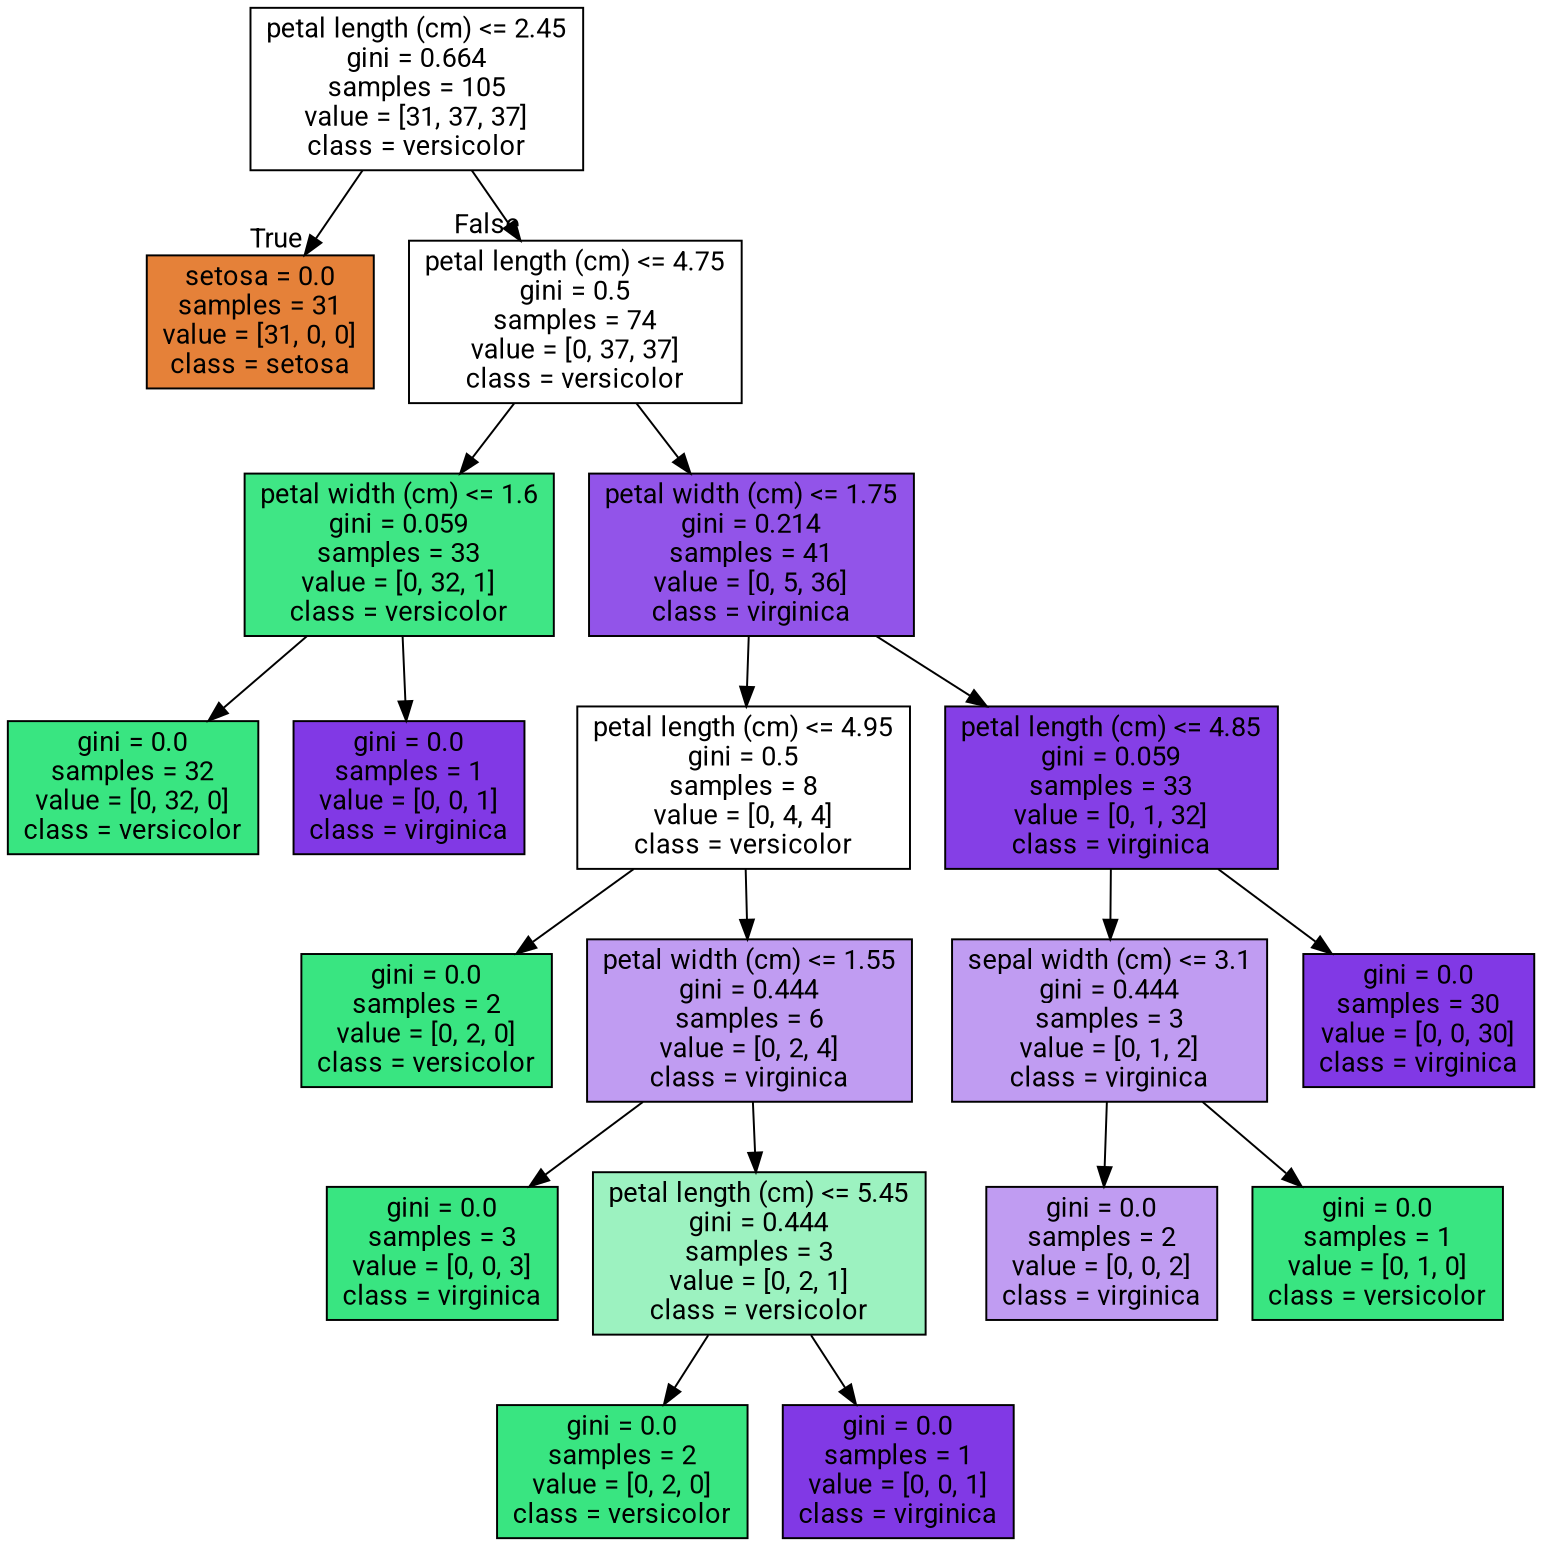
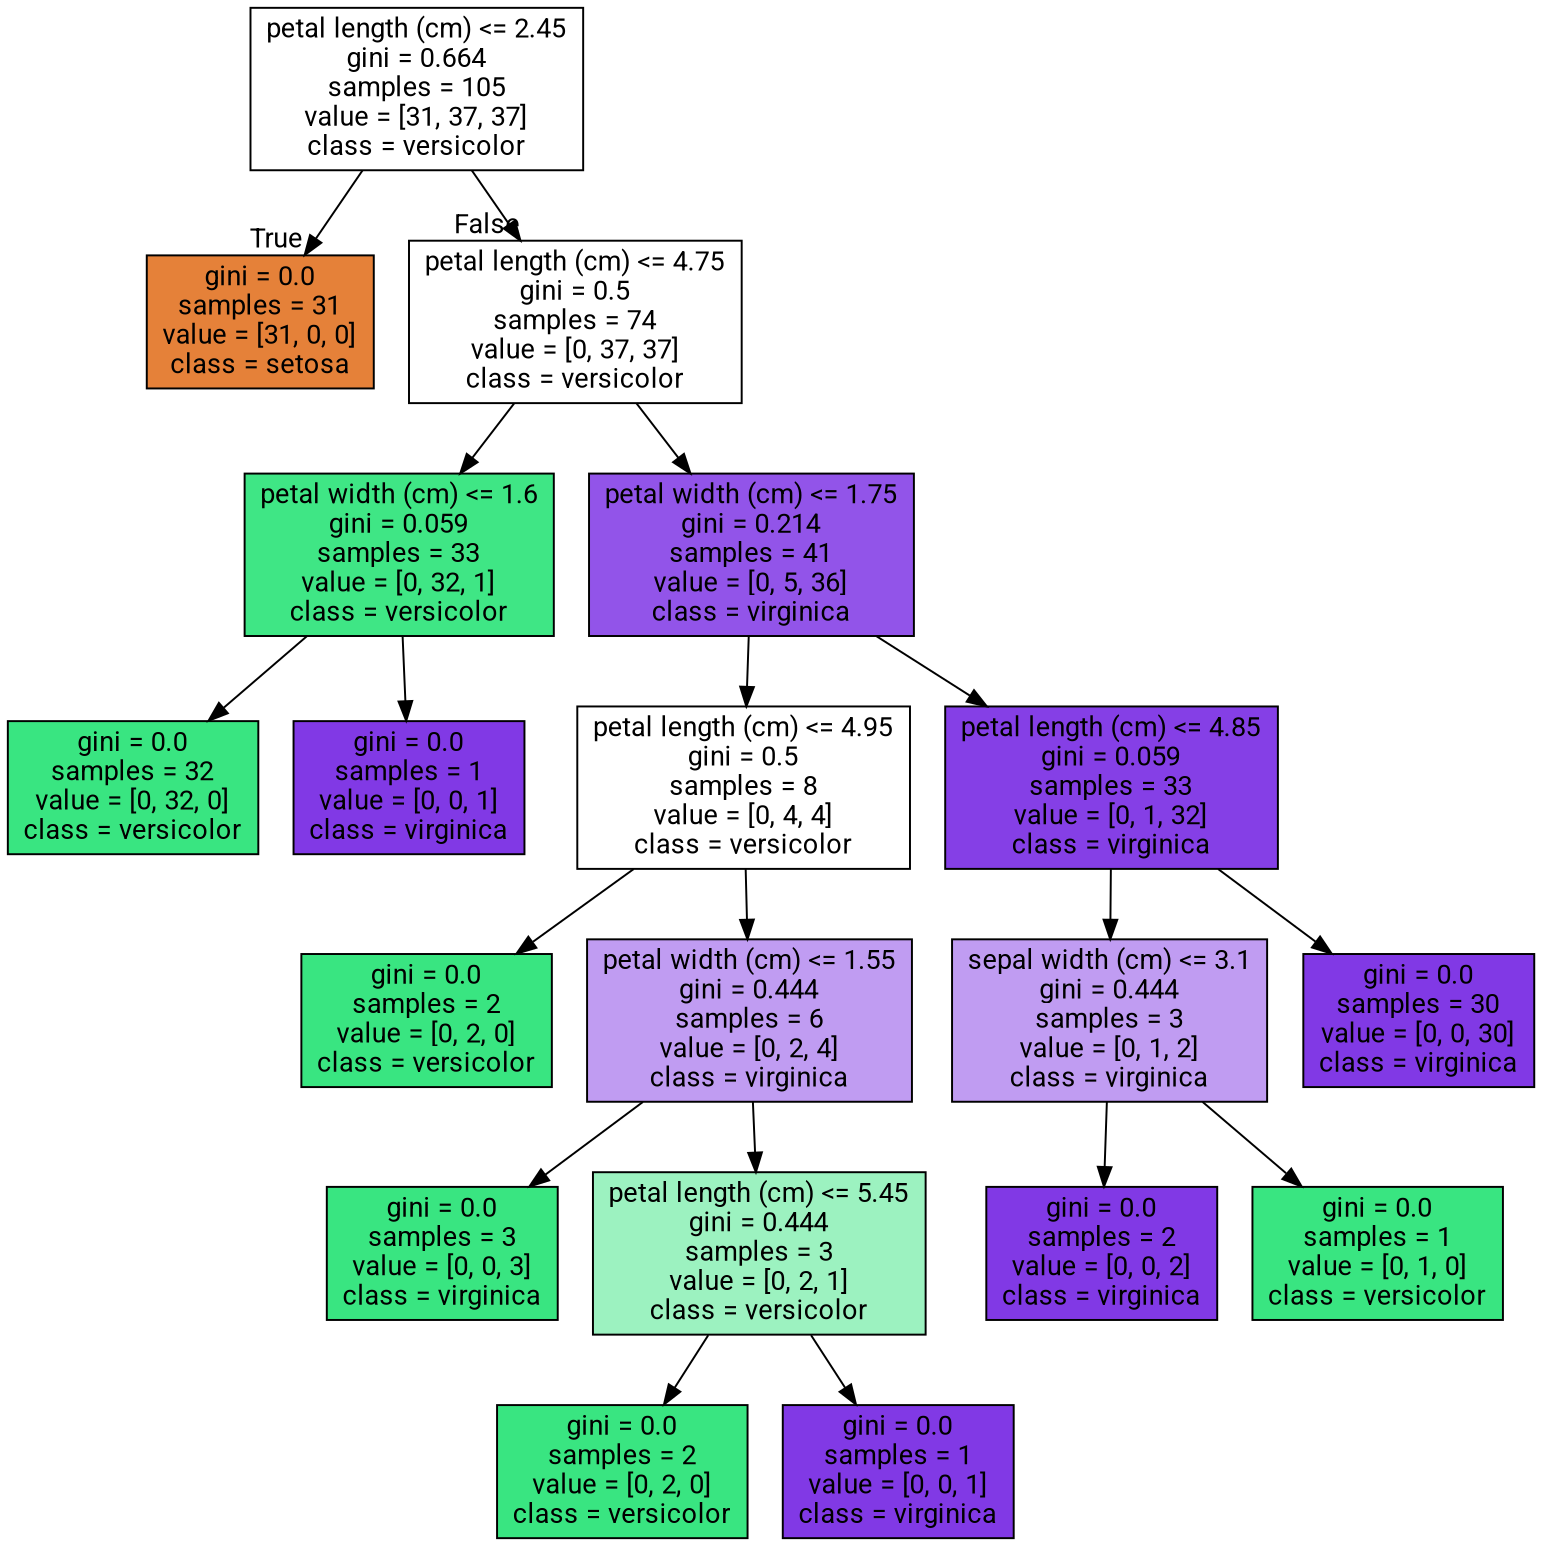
node "setosa = 0.0 samples = 31 value = [31, 0, 0] class = setosa": label "setosa = 0.0 samples = 31 value = [31, 0, 0] class = setosa" -> "gini = 0.0 samples = 31 value = [31, 0, 0] class = setosa"
node "gini = 0.0 samples = 2 value = [0, 0, 2] class = virginica": fillcolor #c09cf2 -> #8139e5
